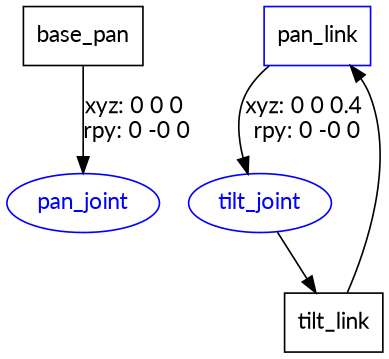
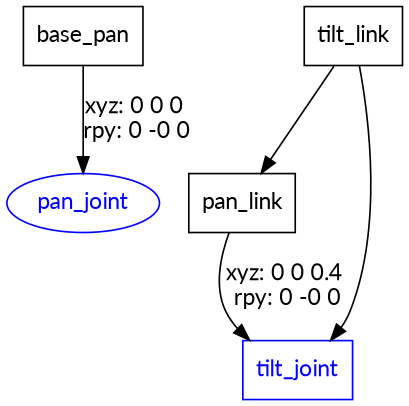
node "pan_link": color blue -> black
node "tilt_joint": shape ellipse -> box
edge "tilt_joint" -> "tilt_link": reversed
